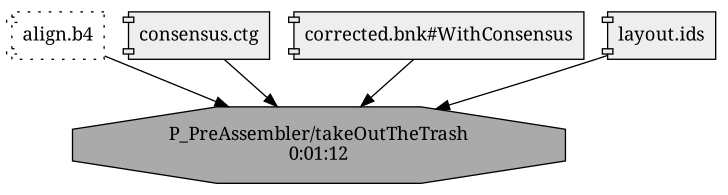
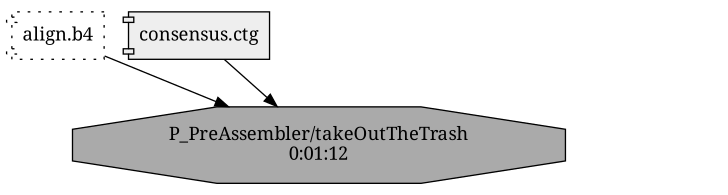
node "corrected.bnk#WithConsensus": removed
node "layout.ids": removed
